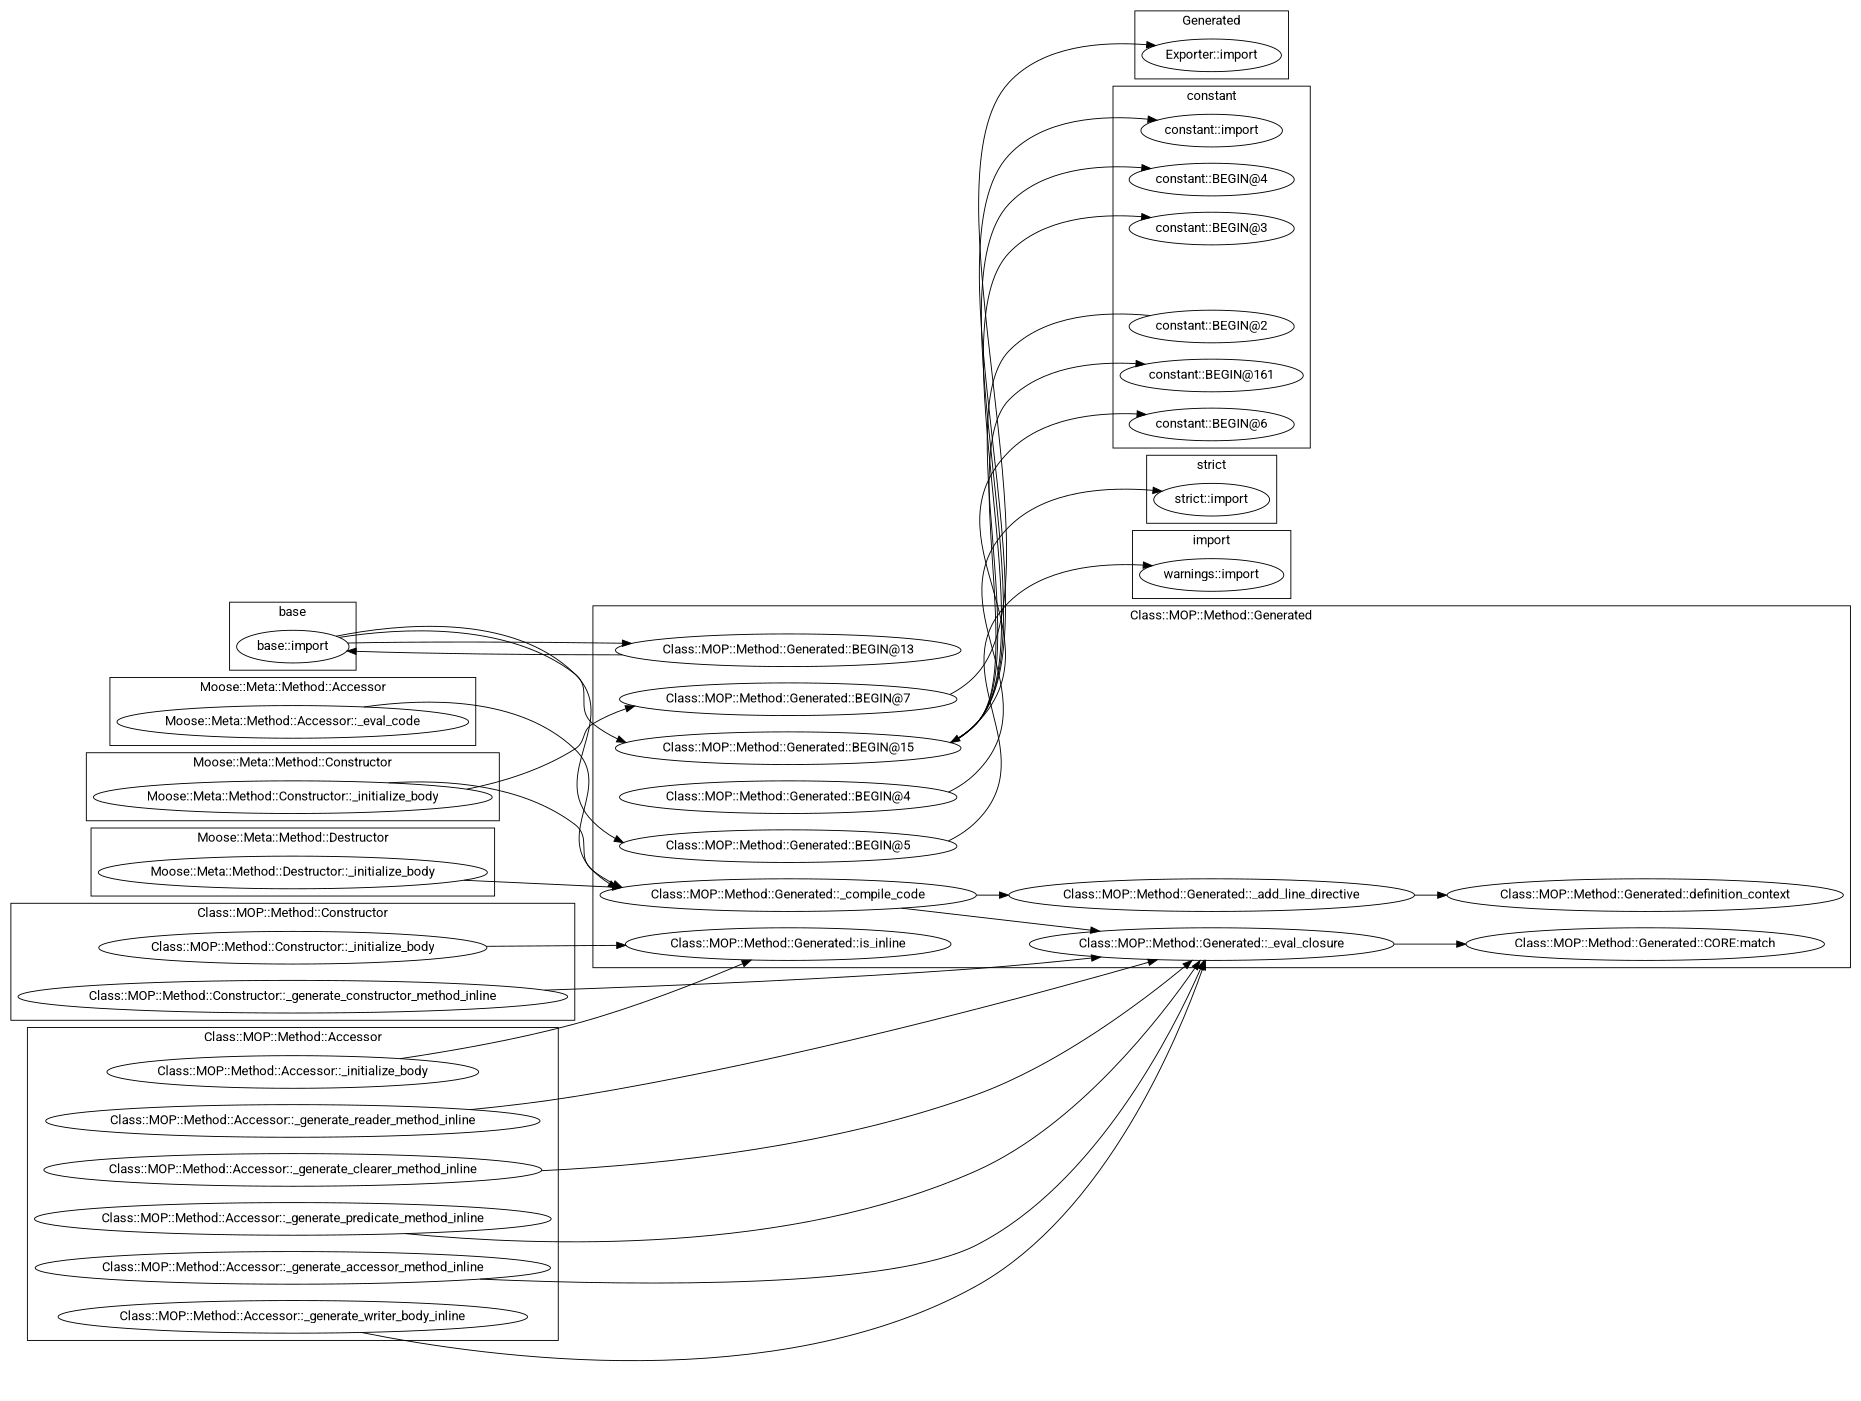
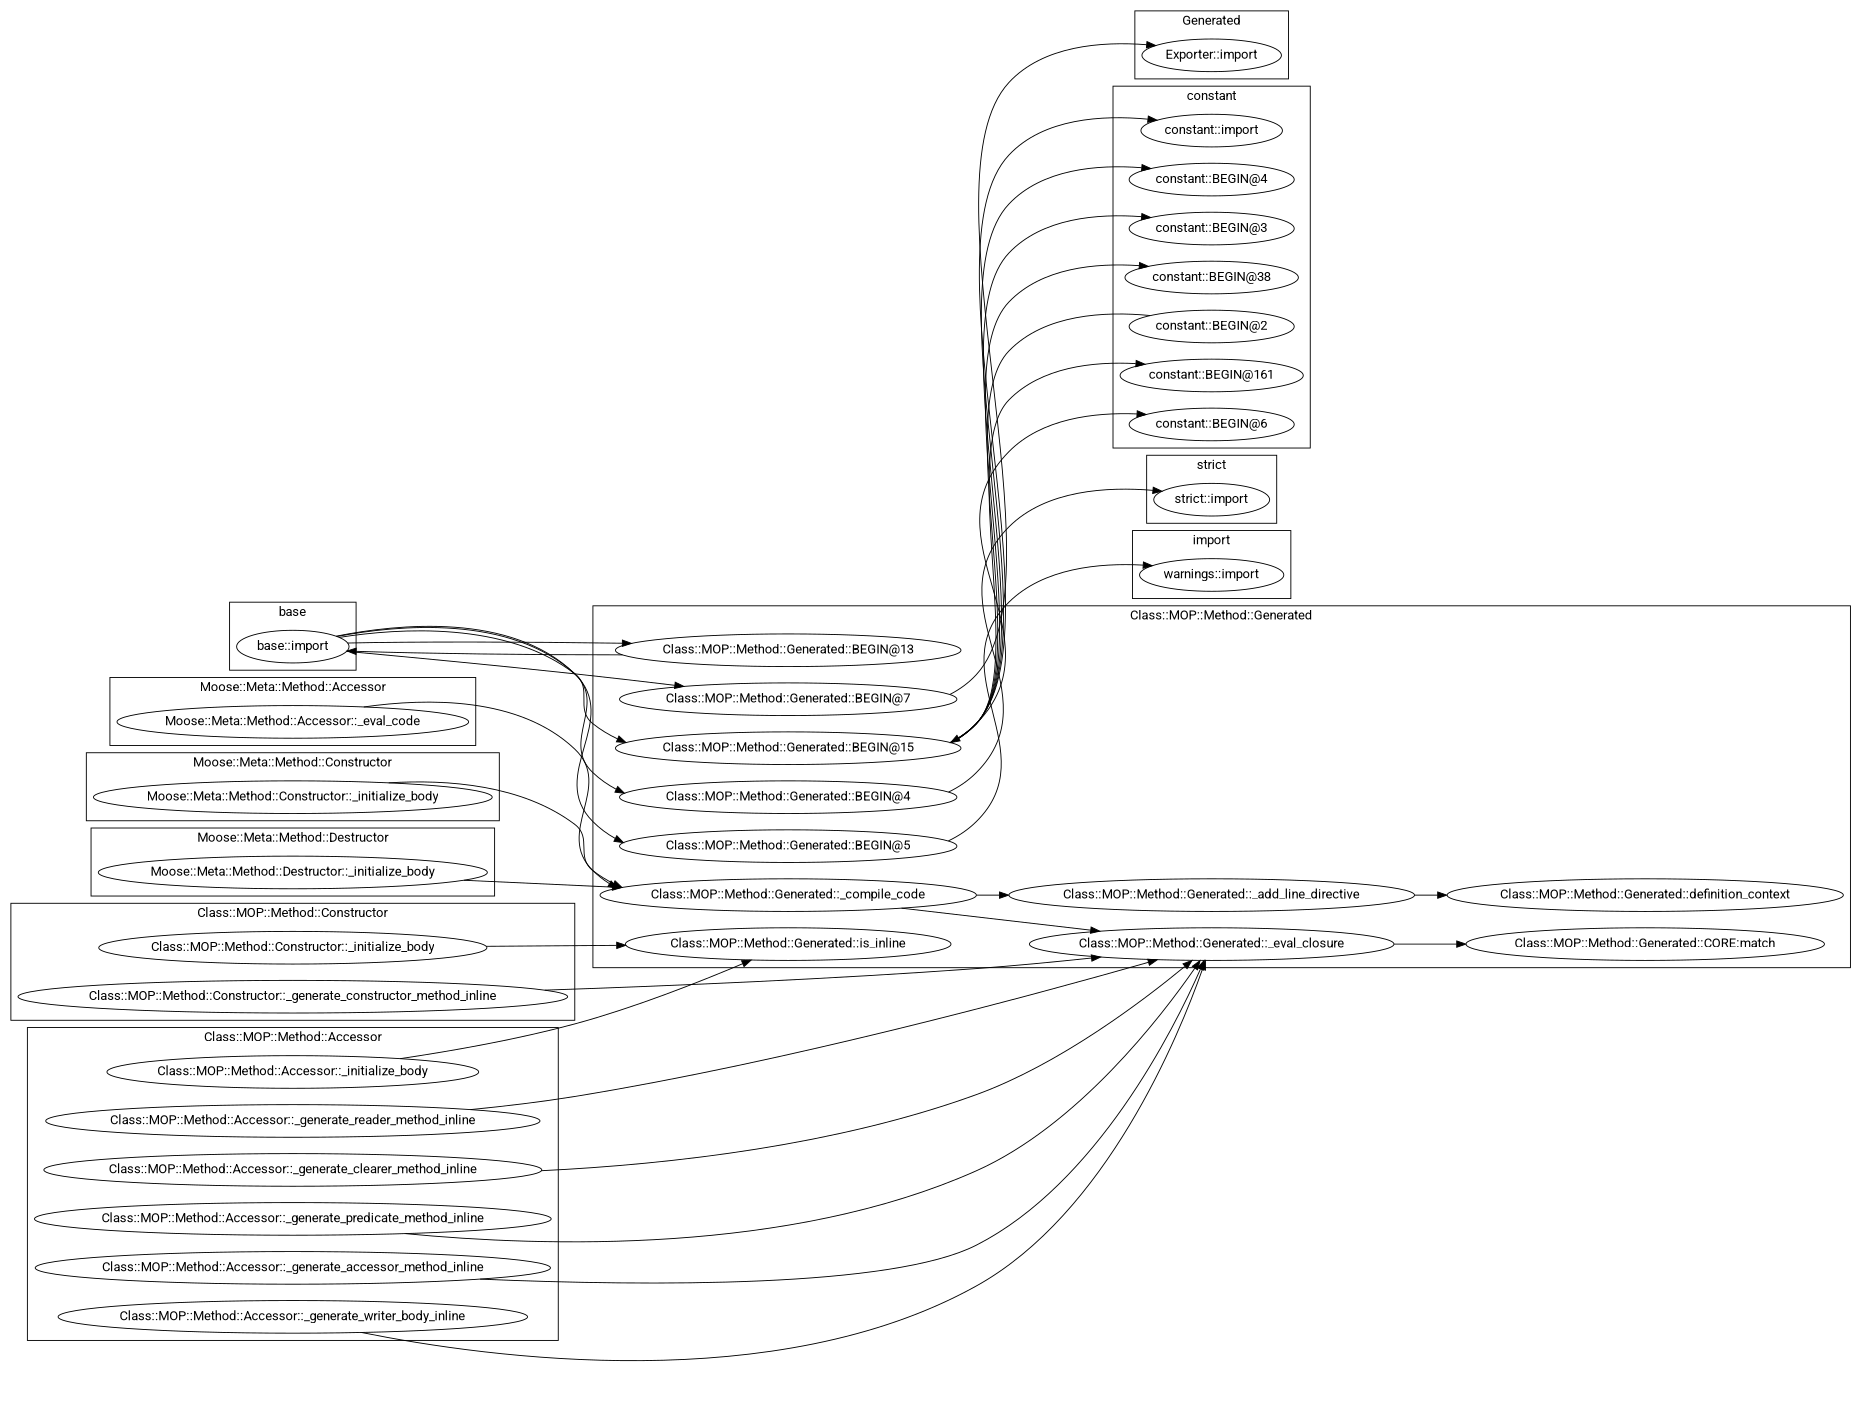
node "constant::BEGIN@38": added
edge "base::import" -> "Class::MOP::Method::Generated::BEGIN@4": added
edge "Moose::Meta::Method::Constructor::_initialize_body" -> "Class::MOP::Method::Generated::BEGIN@7": now "base::import" -> "Class::MOP::Method::Generated::BEGIN@7"
